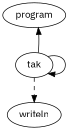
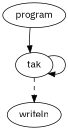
edge "tak" -> "program": reversed
